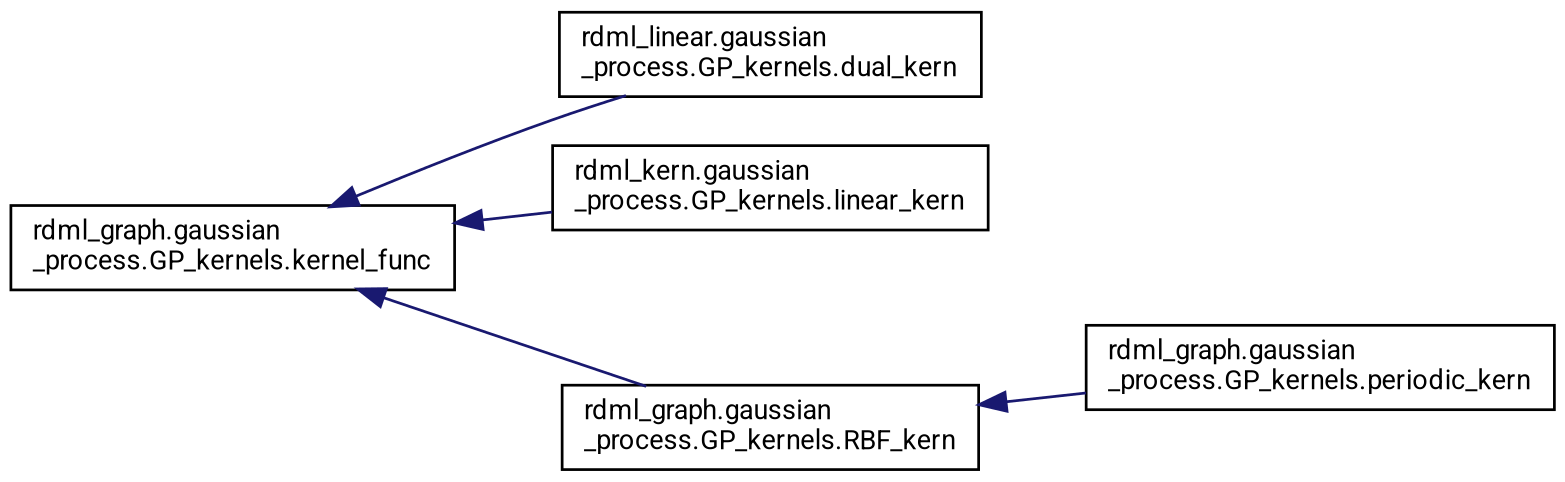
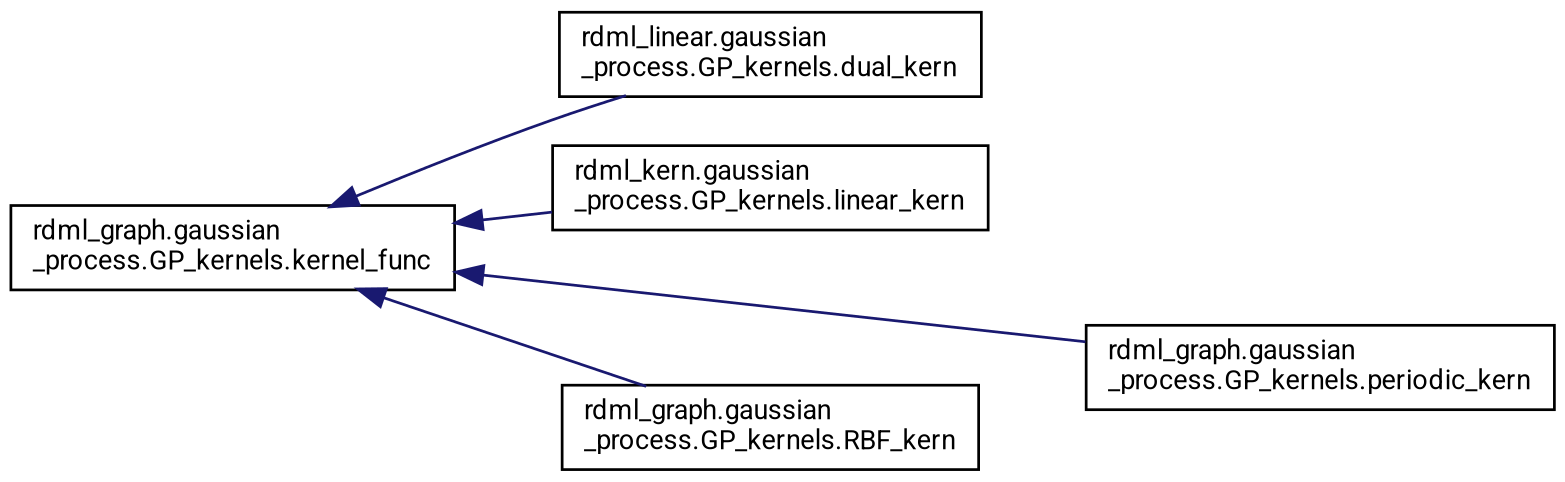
edge "rdml_graph.gaussian _process.GP_kernels.periodic_kern" -> "rdml_graph.gaussian _process.GP_kernels.RBF_kern": now "rdml_graph.gaussian _process.GP_kernels.periodic_kern" -> "rdml_graph.gaussian _process.GP_kernels.kernel_func"
